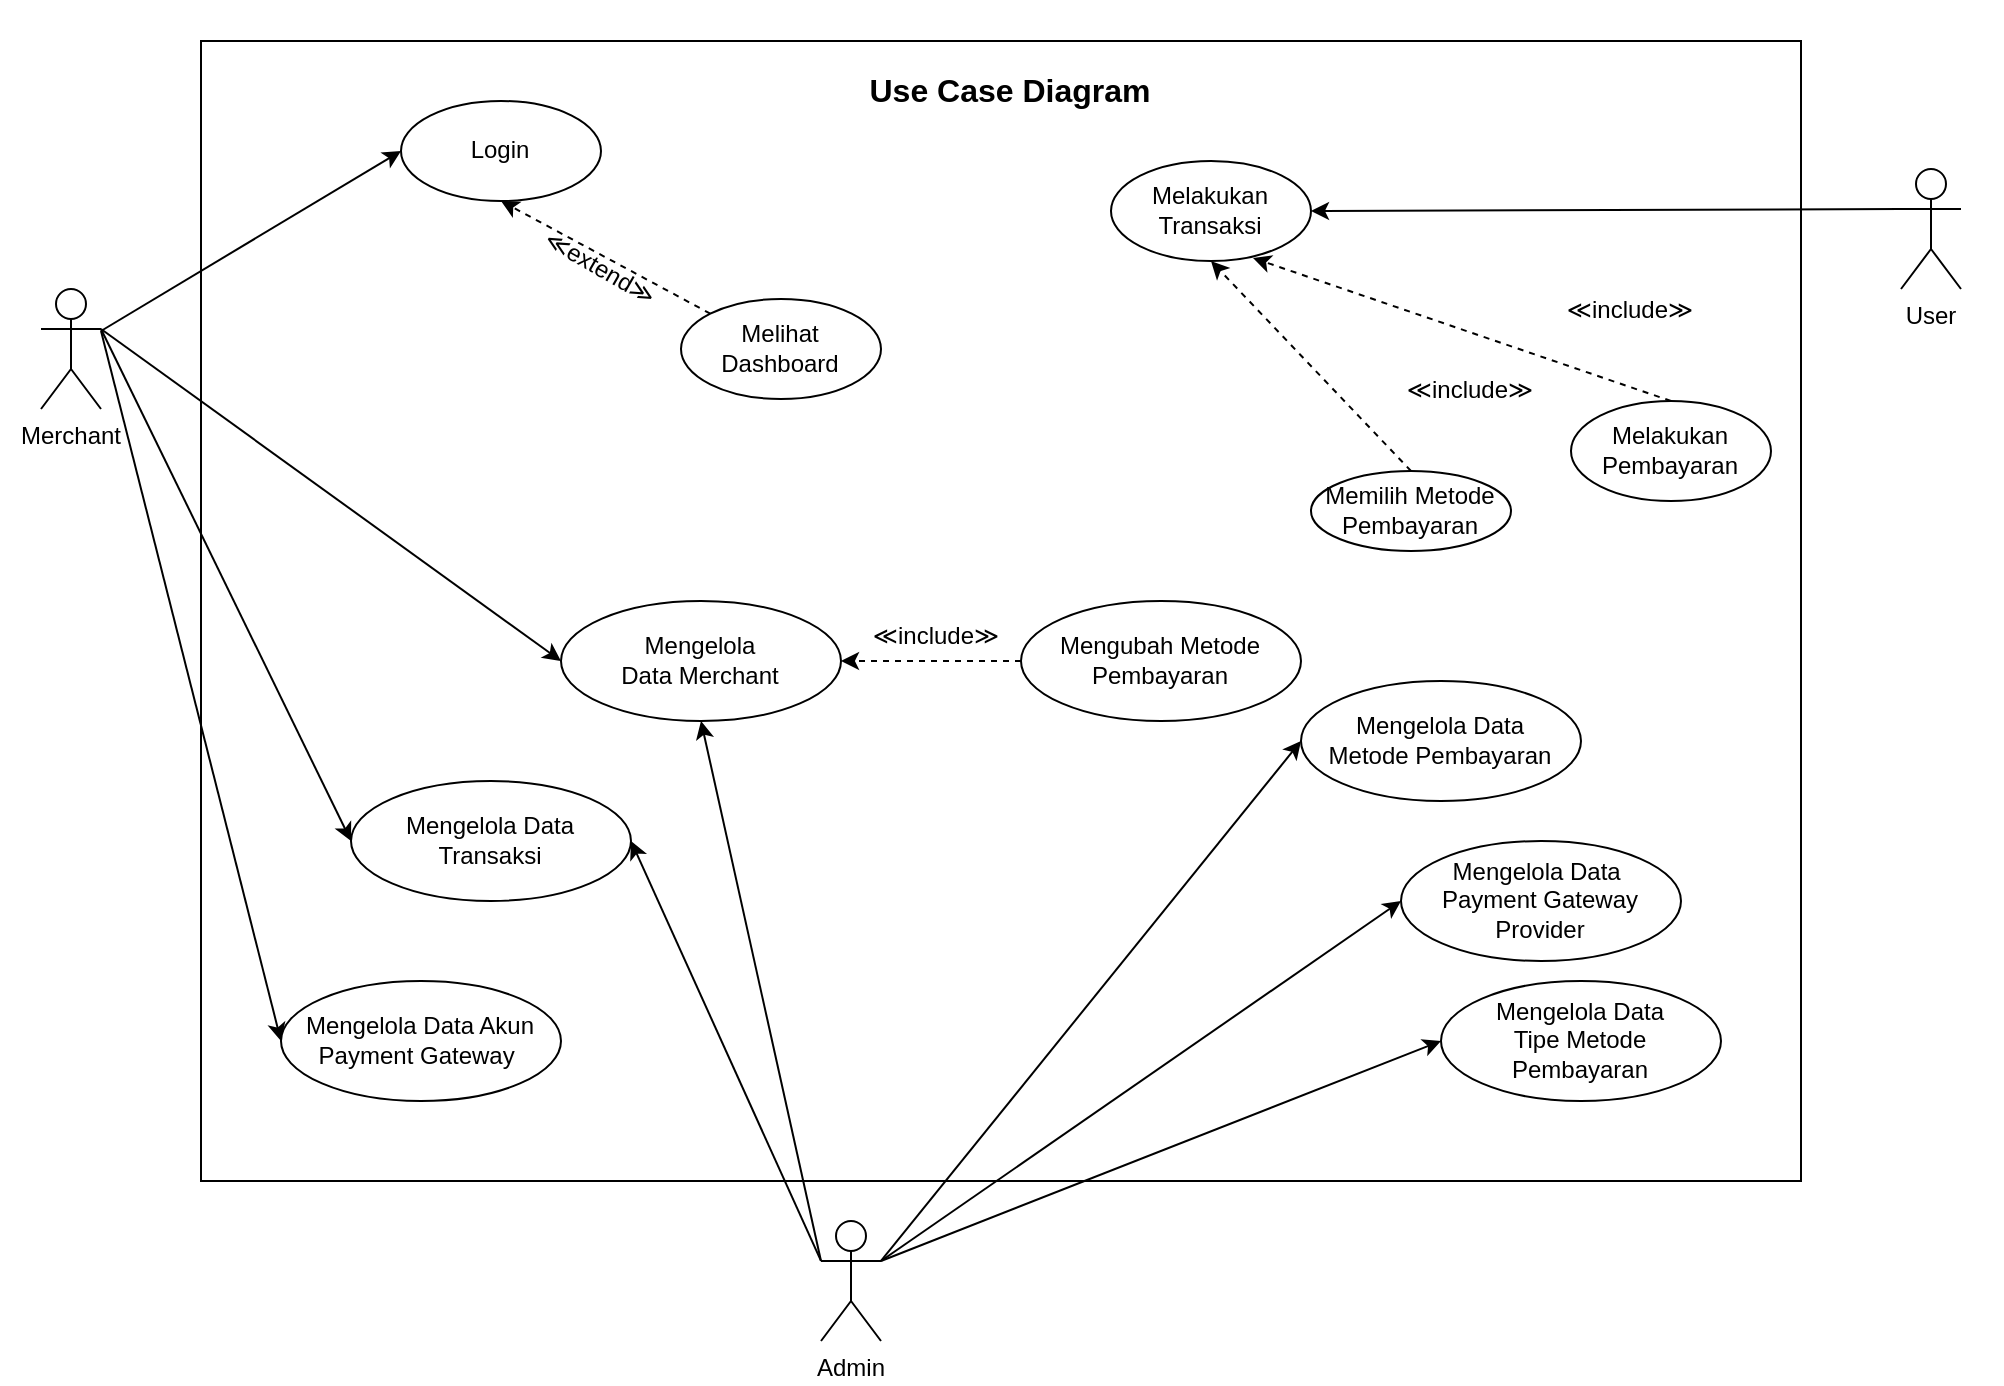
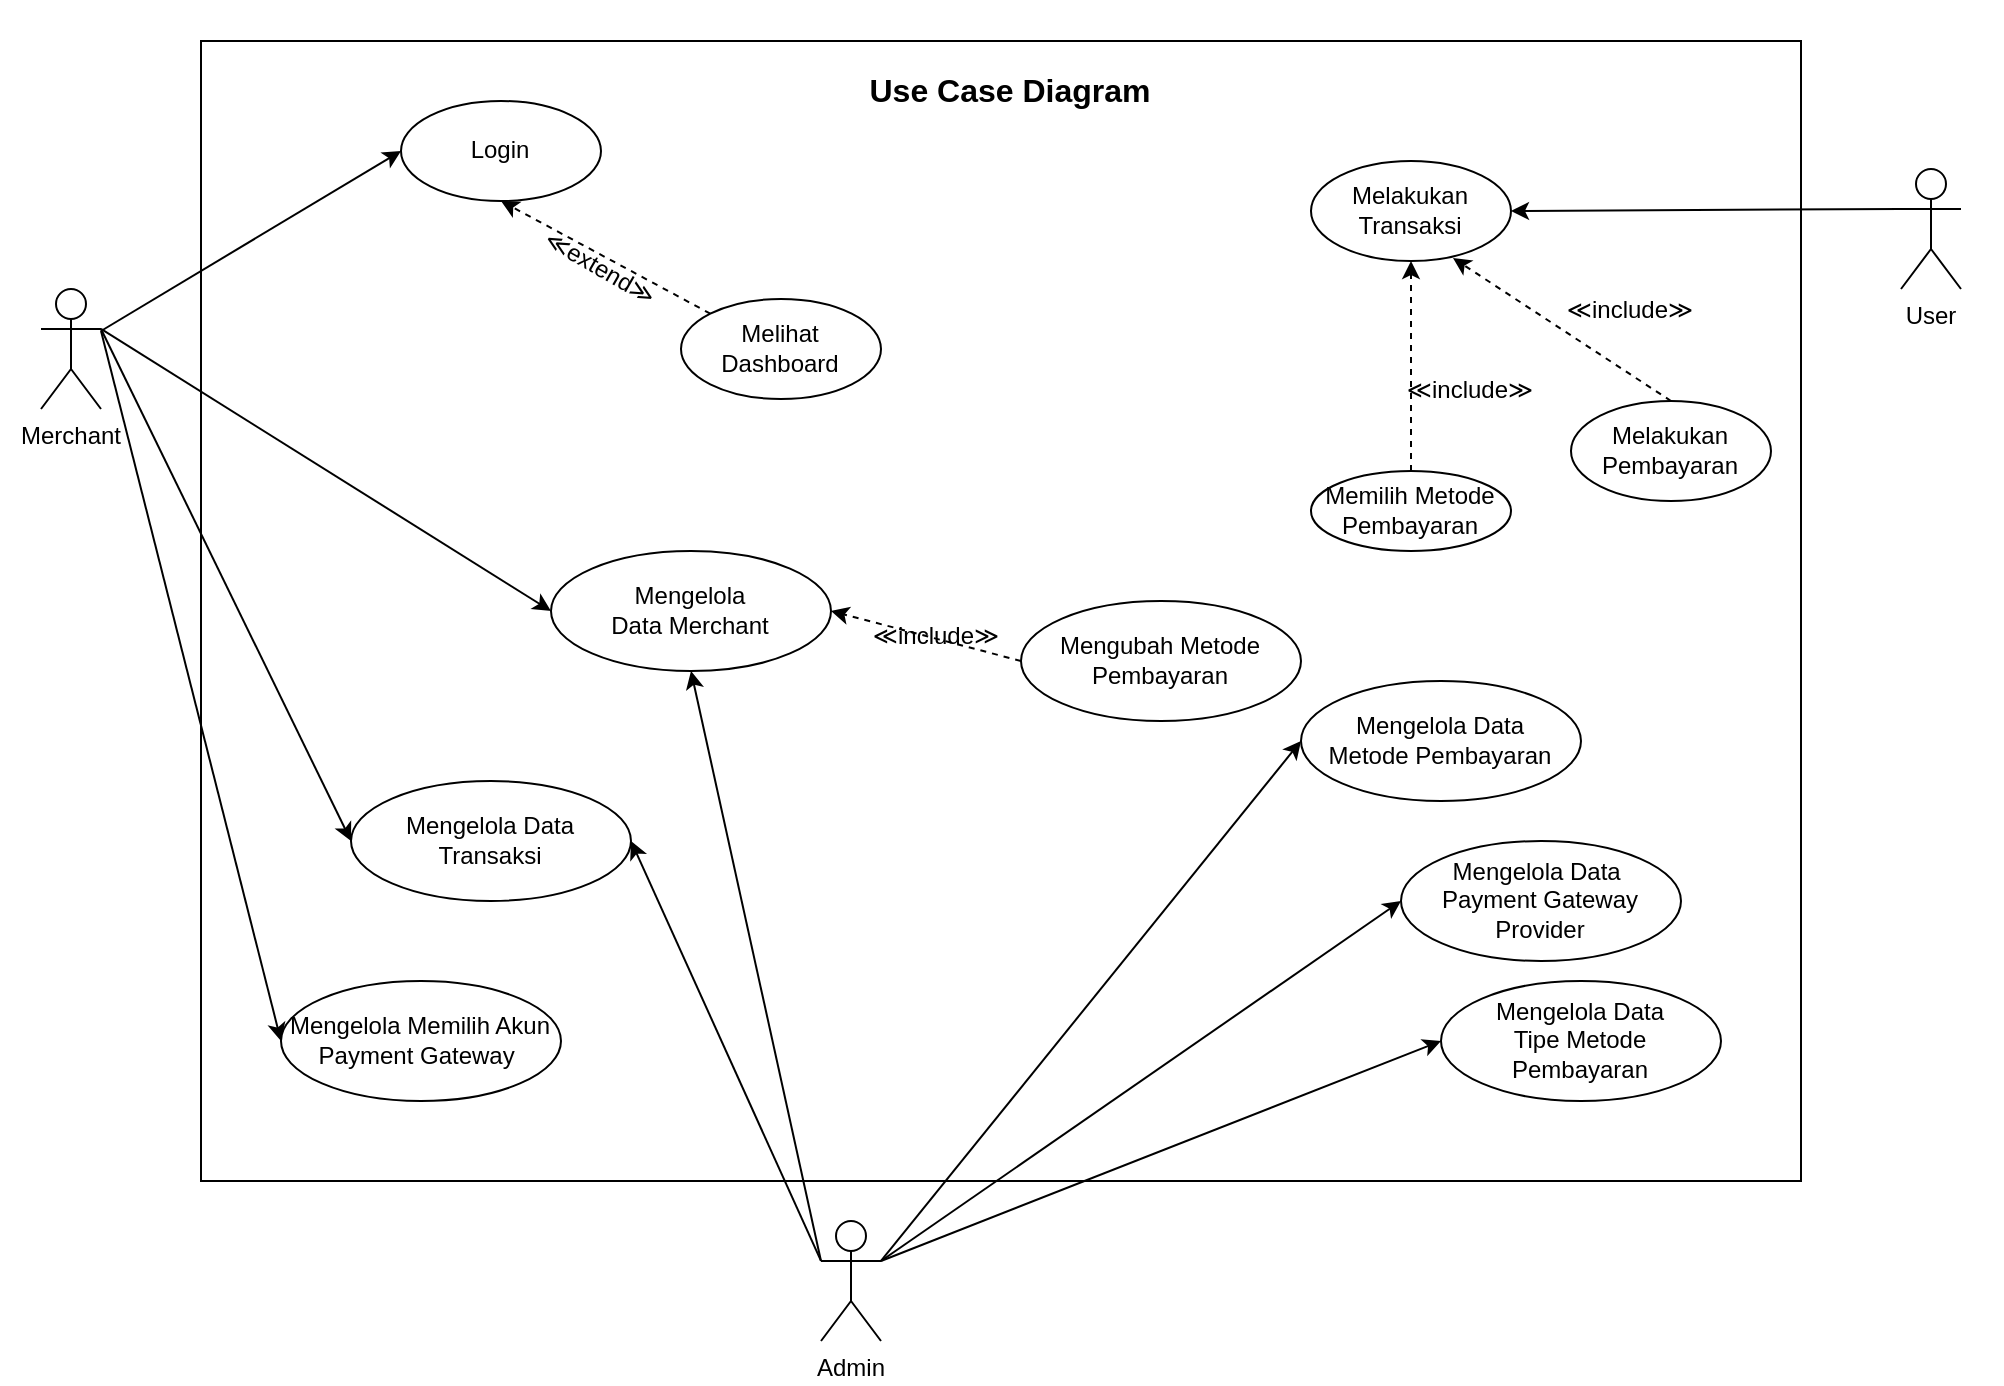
node "Melakukan Transaksi": moved (1211, 211) -> (1411, 211)
node "Mengelola Data Merchant": moved (701, 661) -> (691, 611)
node "Mengelola Data Akun Payment Gateway": label "Mengelola Data Akun Payment Gateway" -> "Mengelola Memilih Akun Payment Gateway"
